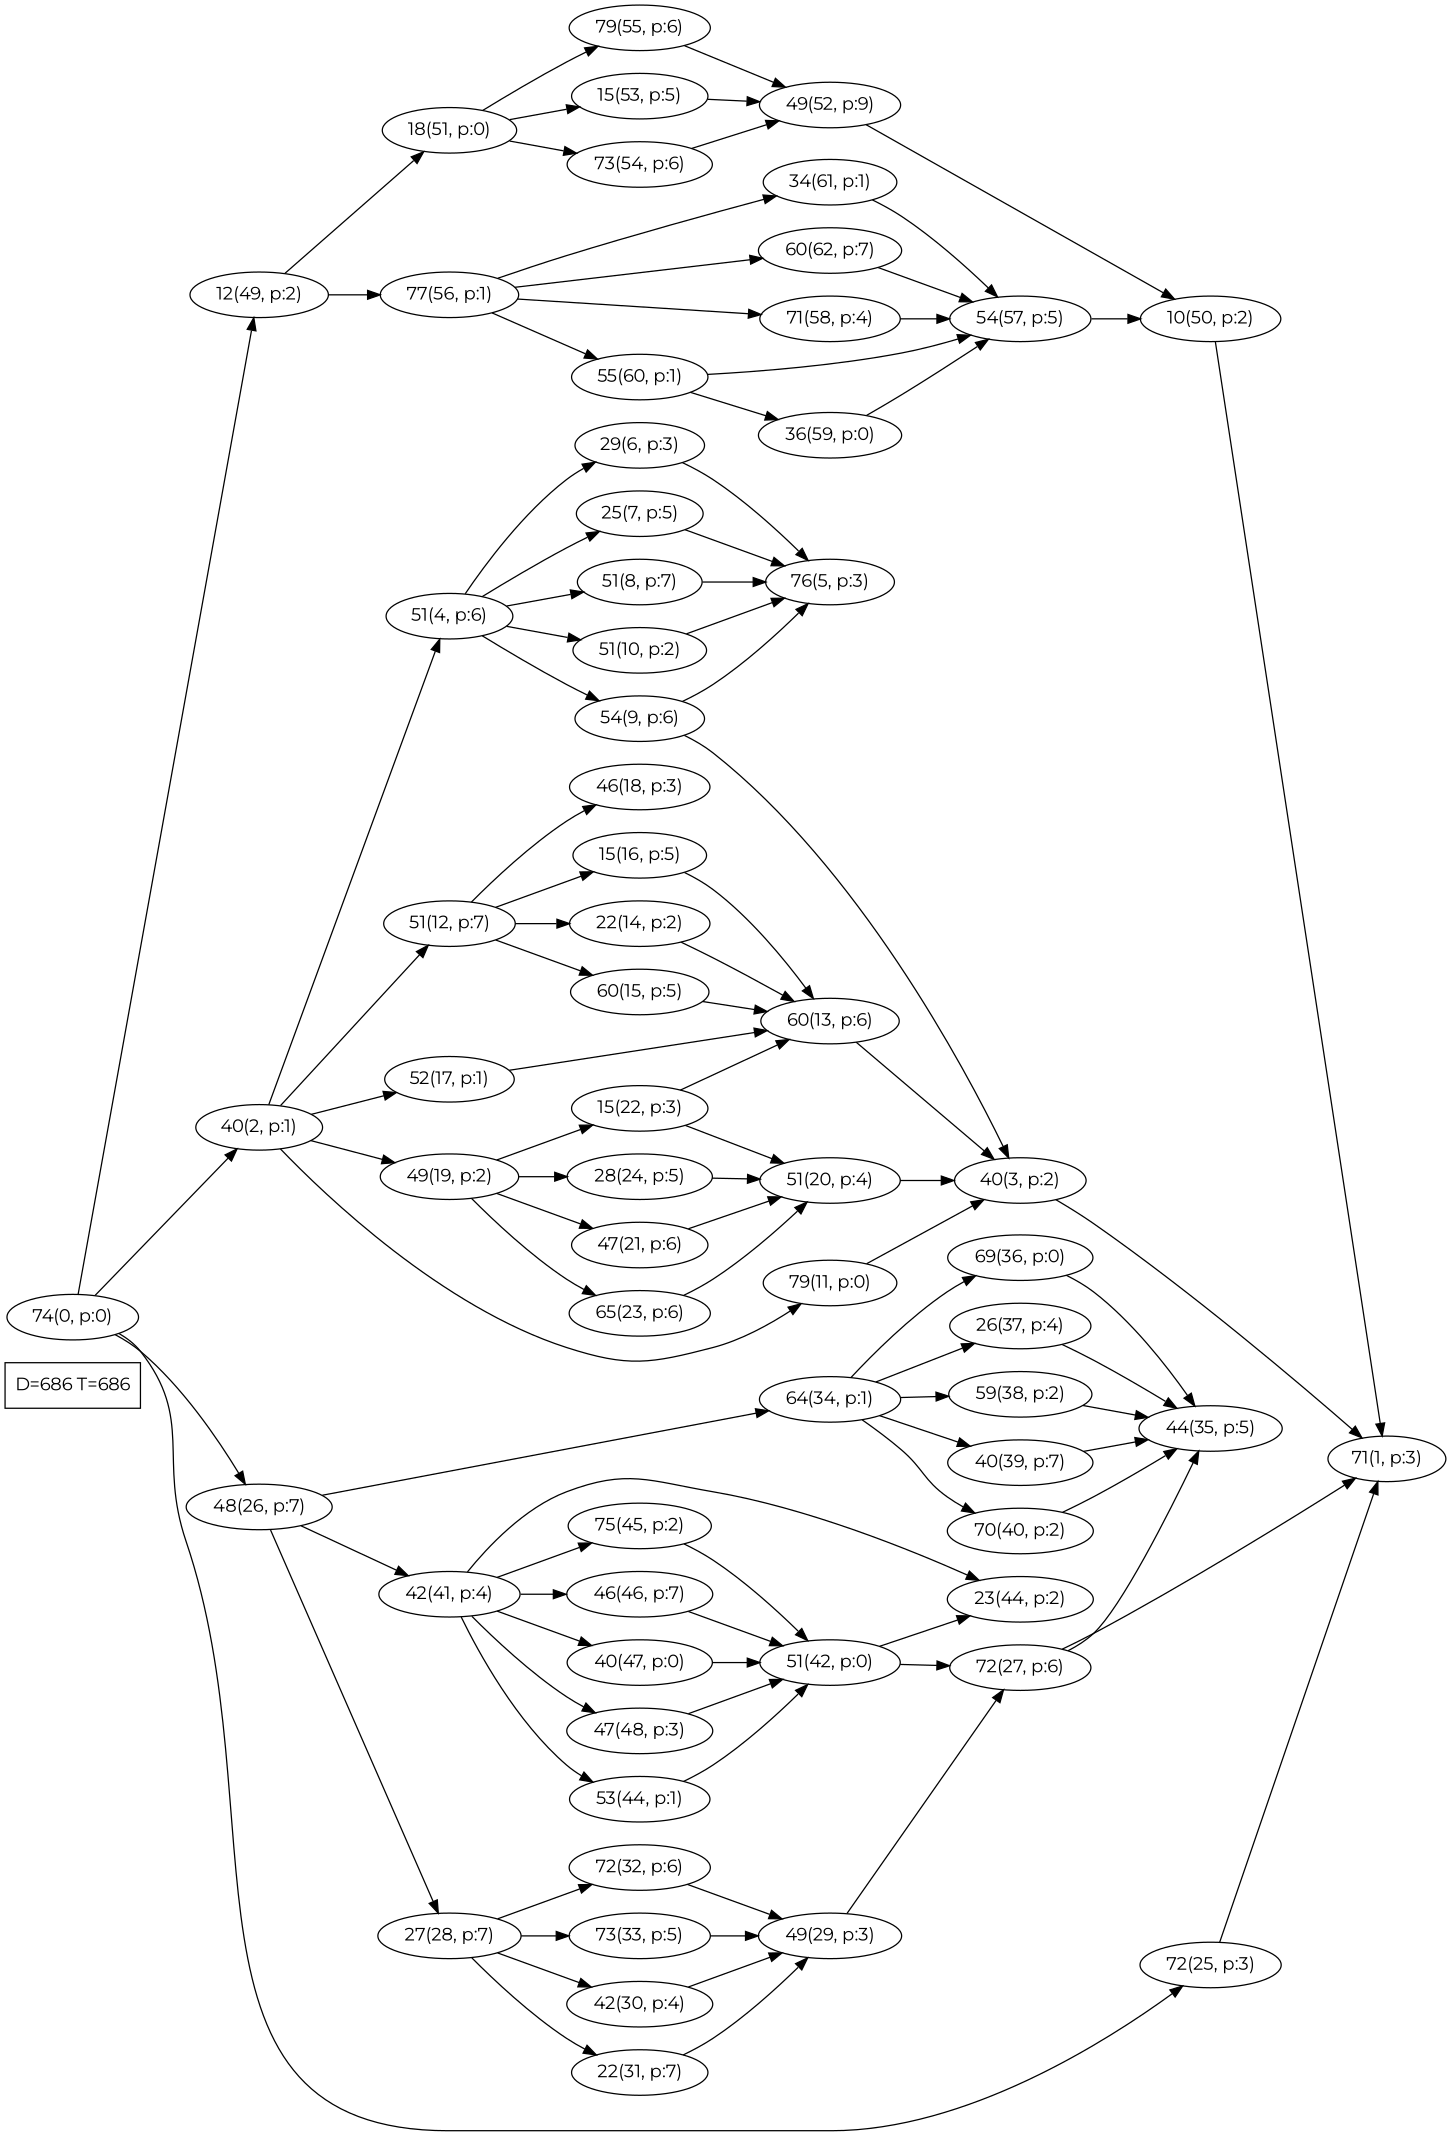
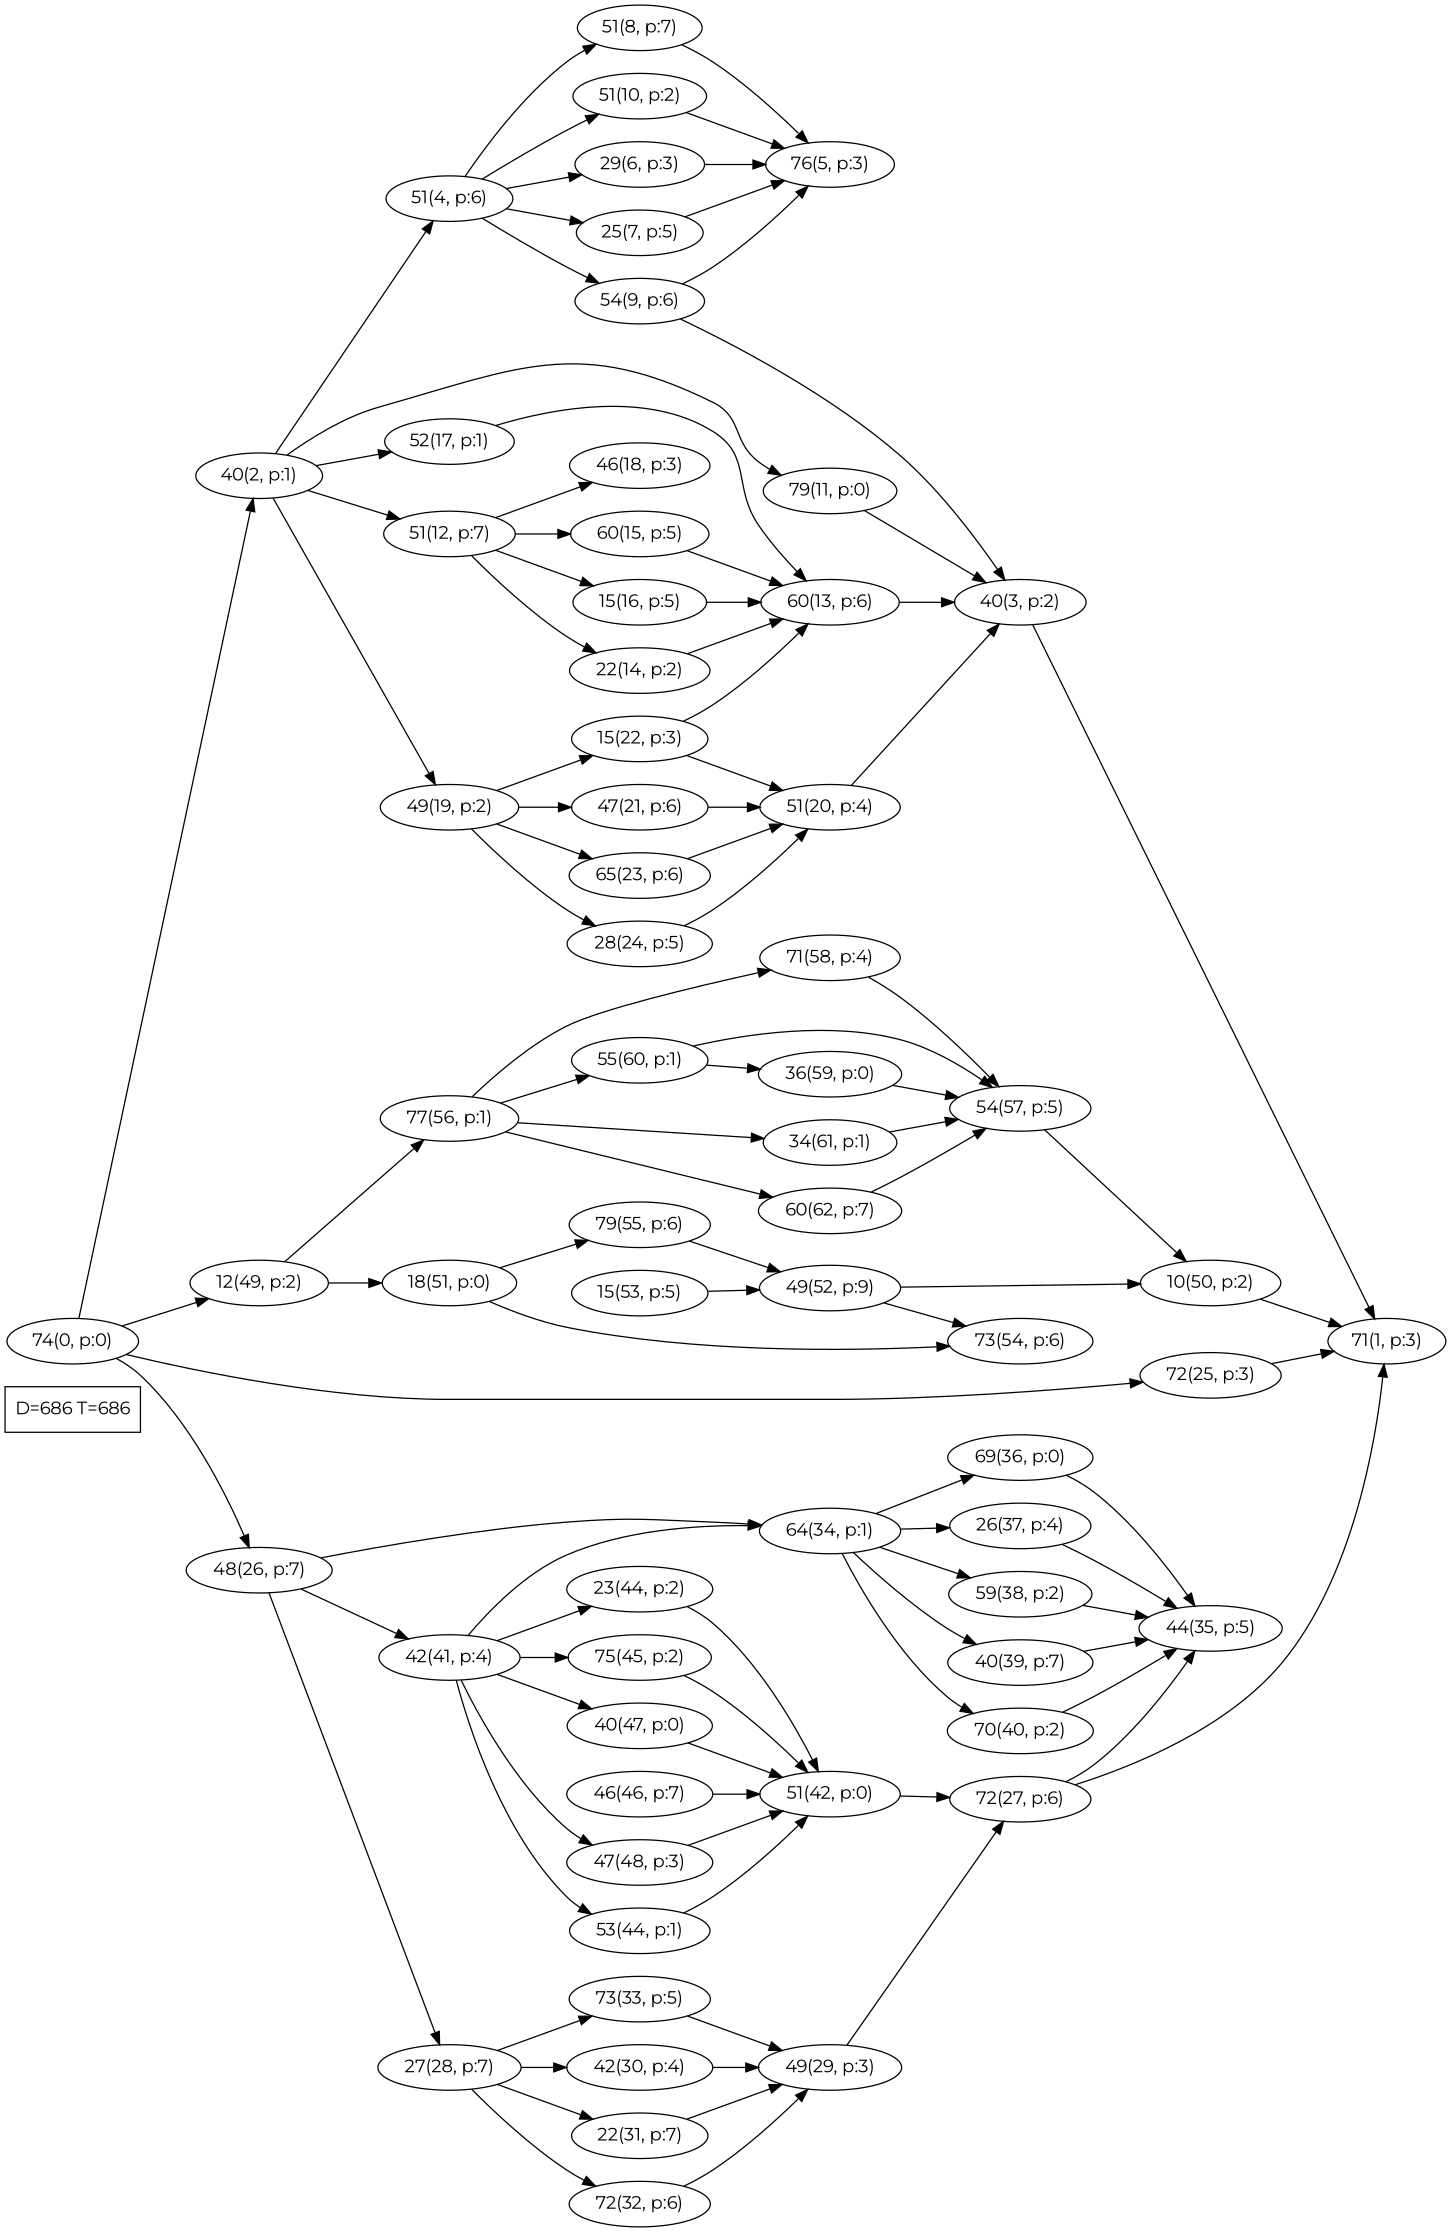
edge "18(51, p:0)" -> "15(53, p:5)": removed
edge "73(54, p:6)" -> "49(52, p:9)": reversed
edge "42(41, p:4)" -> "46(46, p:7)": now "42(41, p:4)" -> "64(34, p:1)"
edge "51(42, p:0)" -> "23(44, p:2)": reversed
